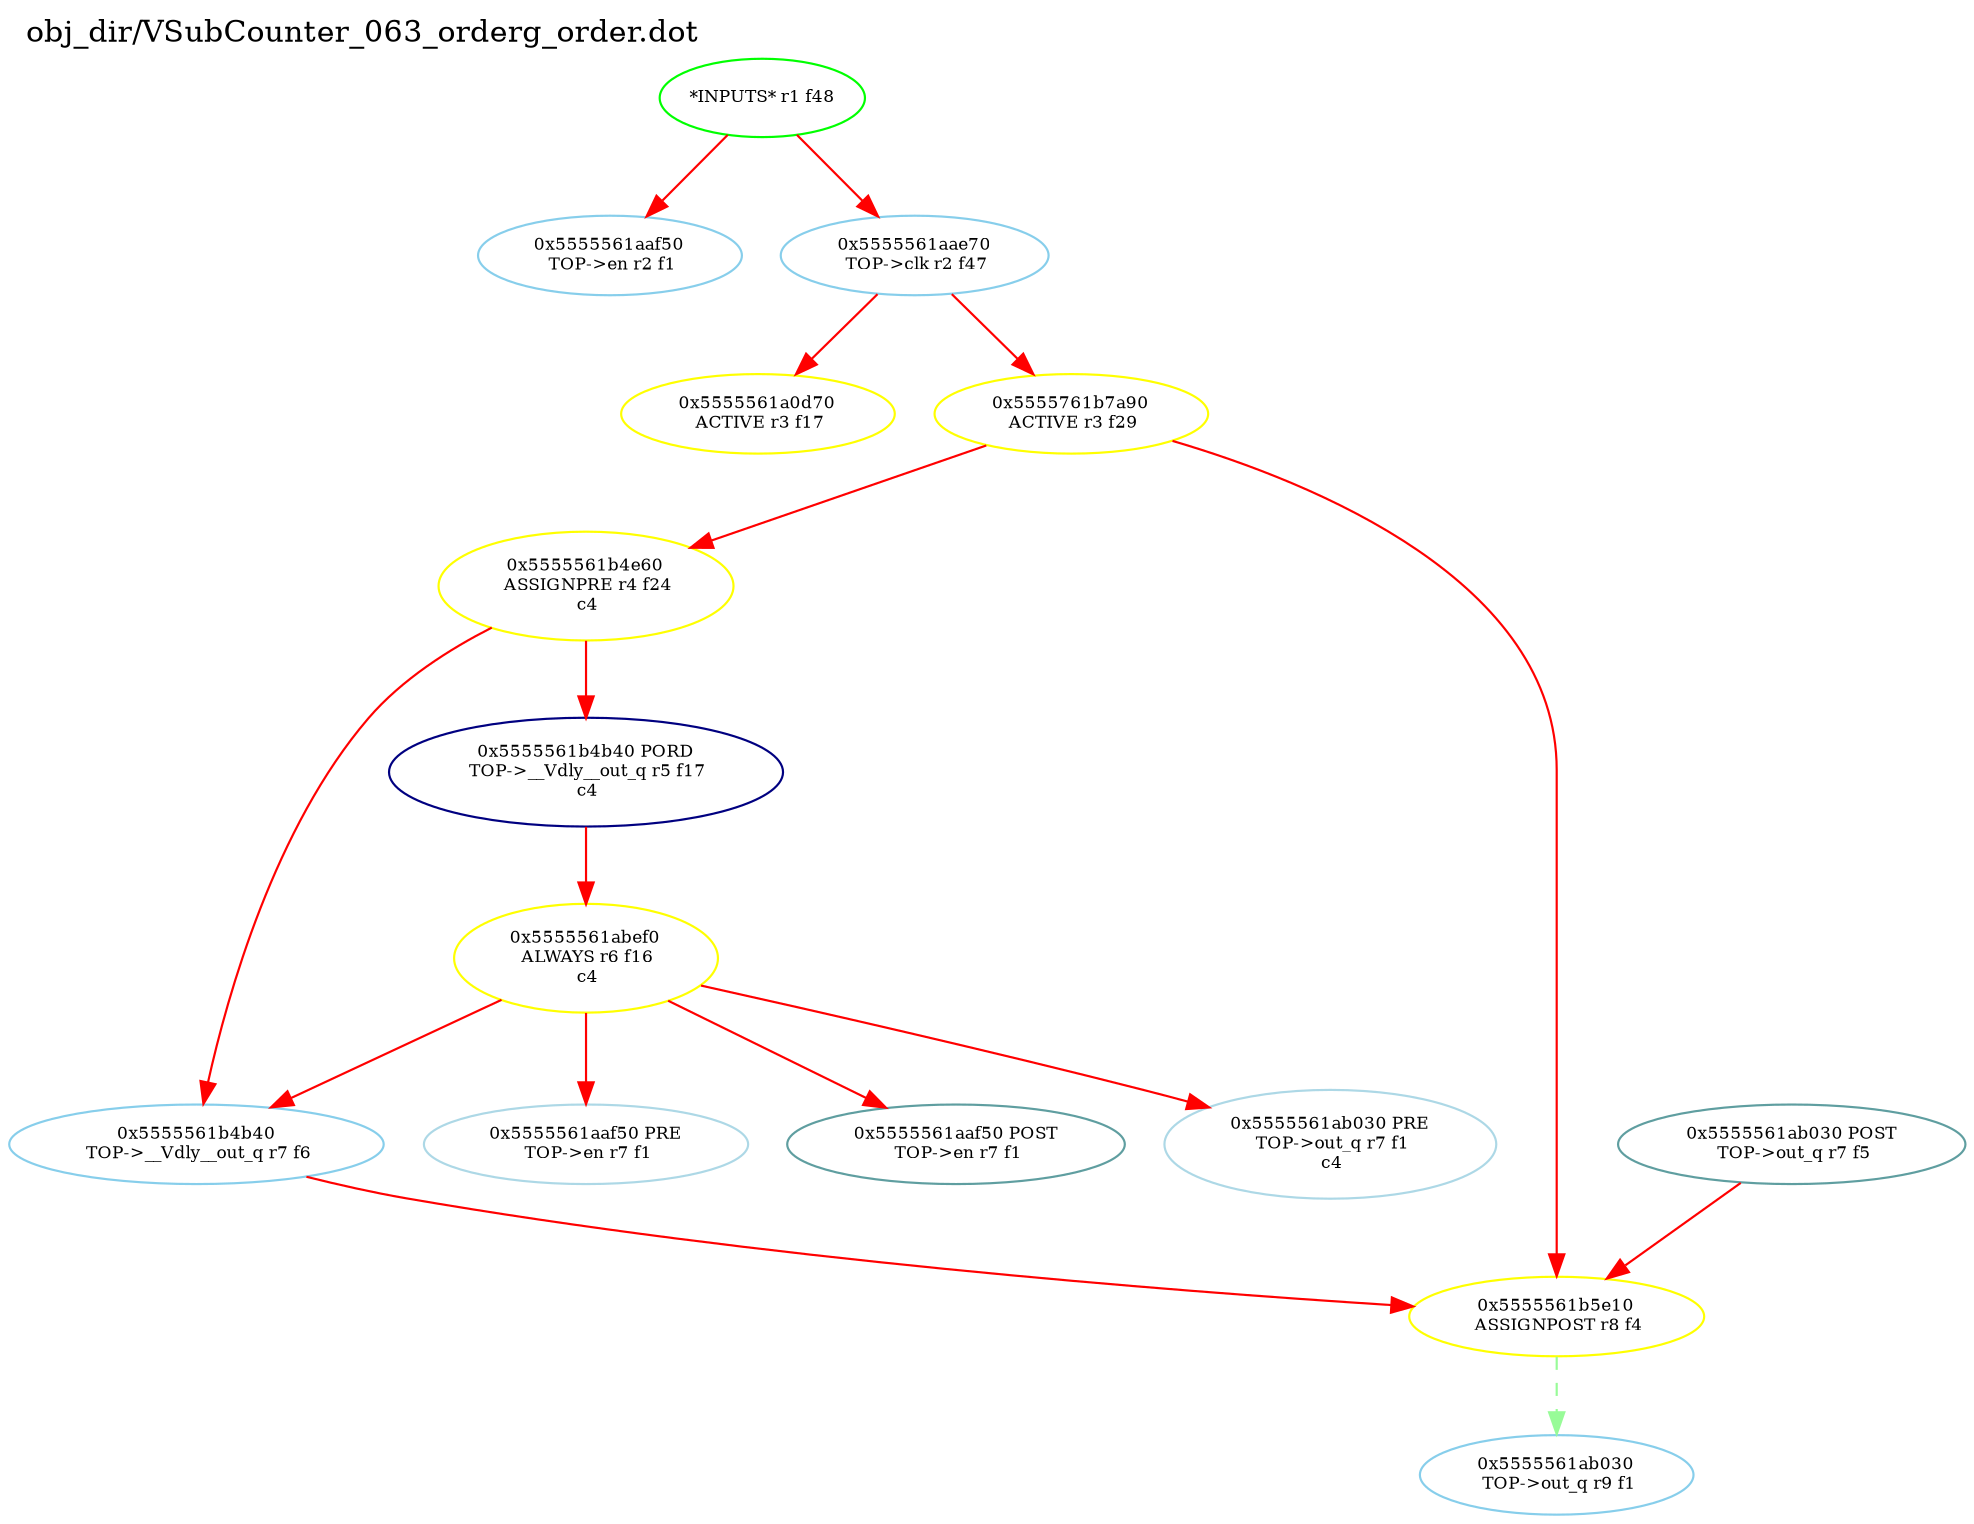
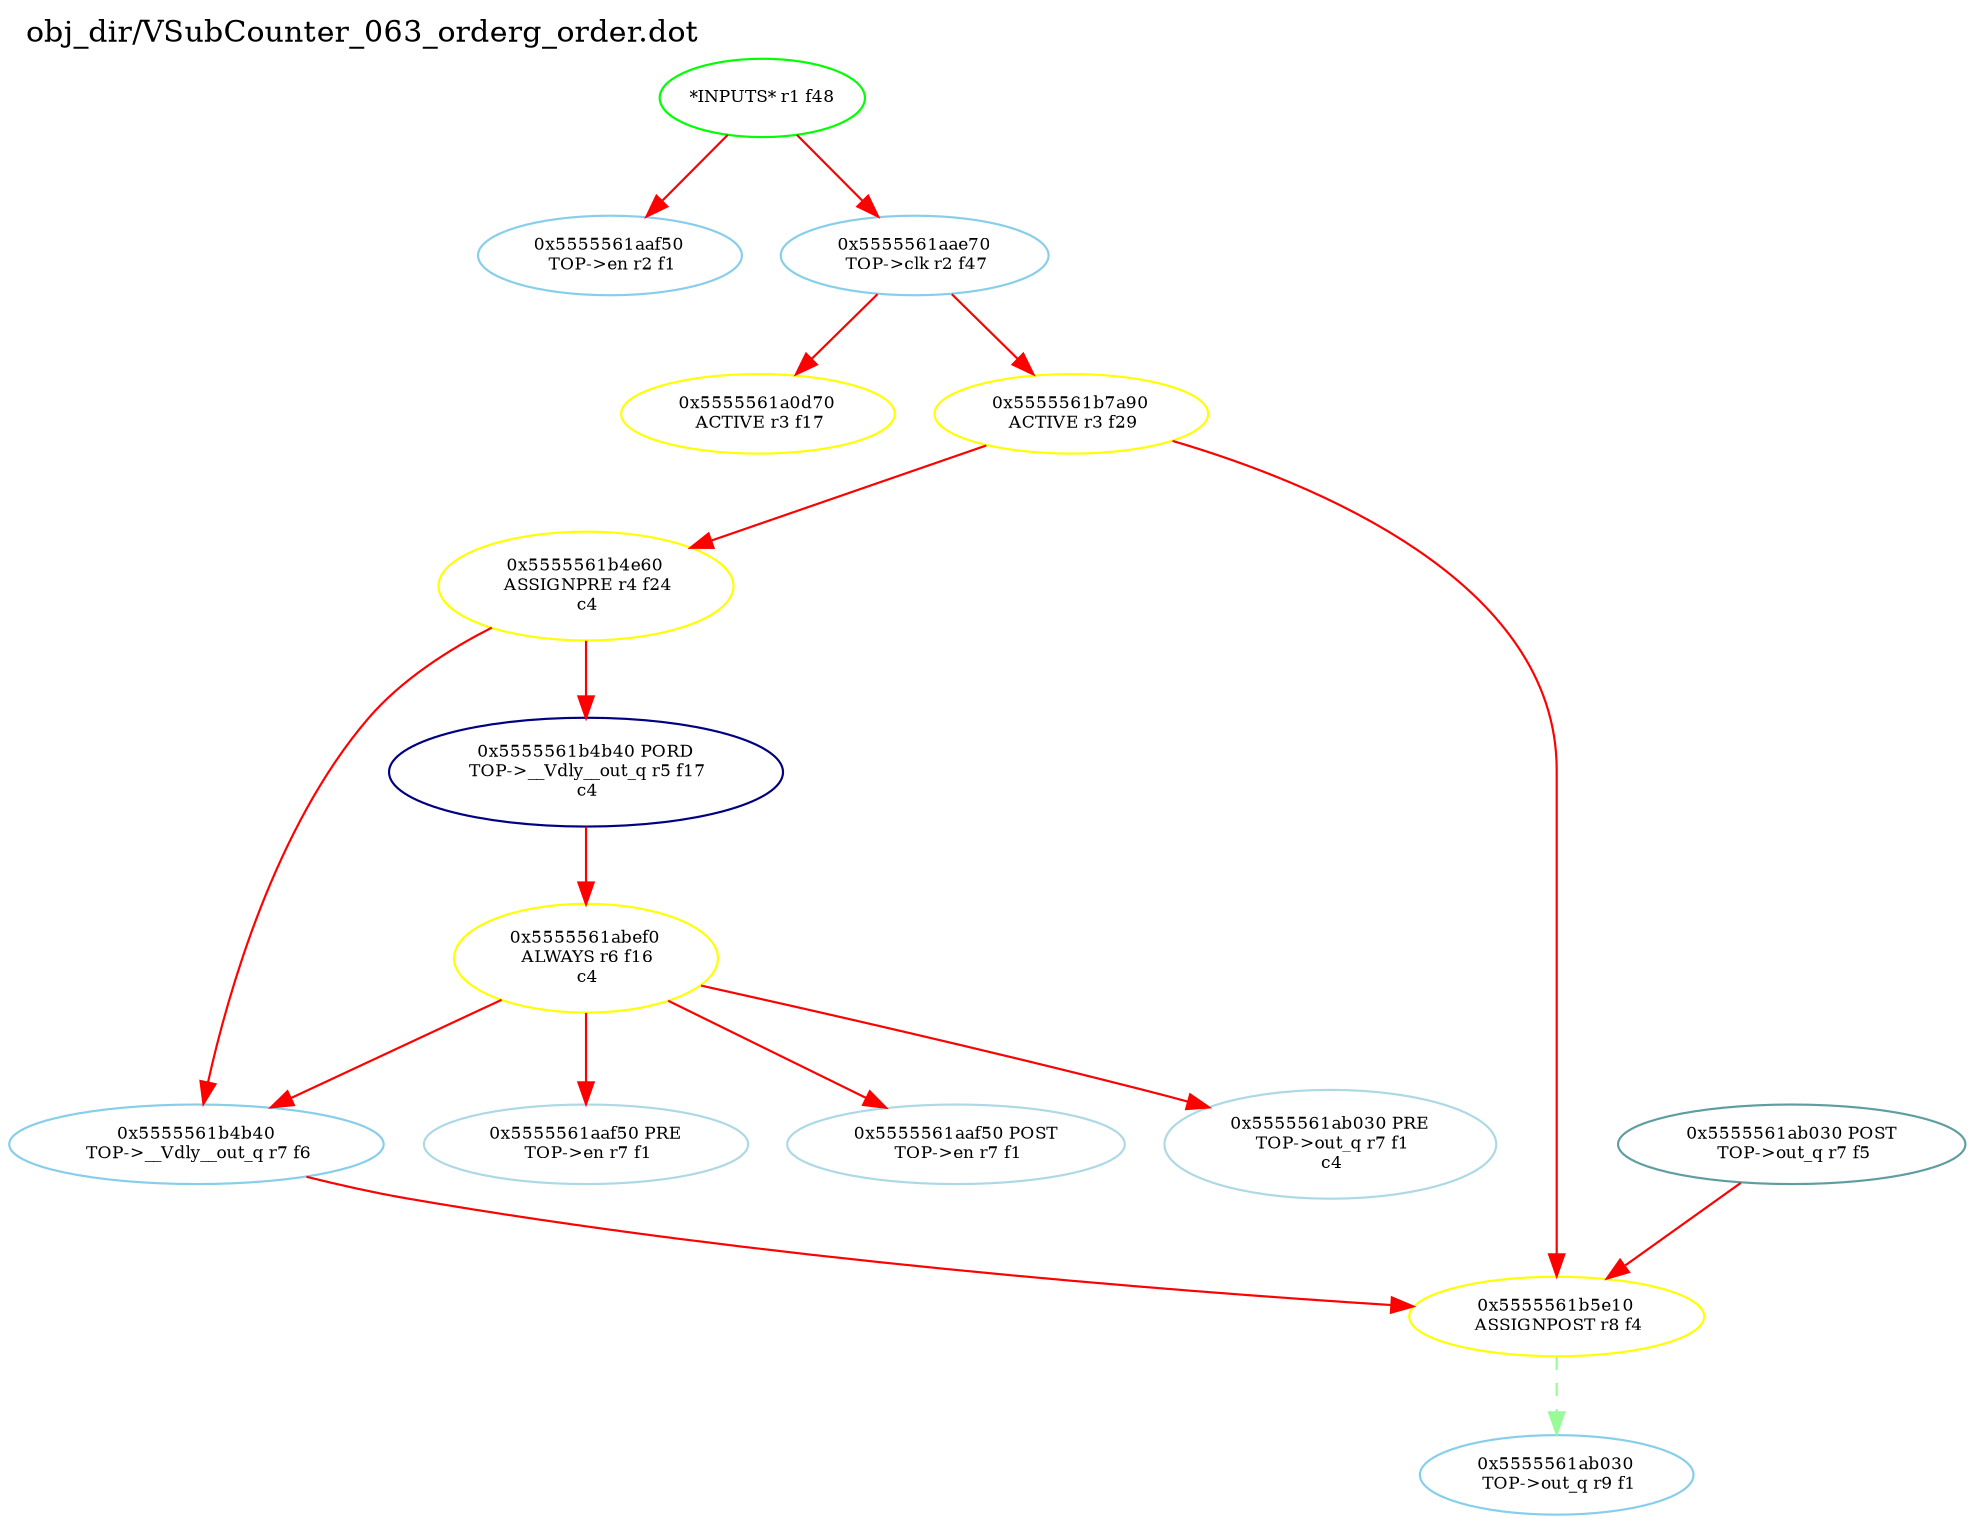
node "0x5555761b7a90 ACTIVE r3 f29": label "0x5555761b7a90 ACTIVE r3 f29" -> "0x5555561b7a90 ACTIVE r3 f29"
node "0x5555561aaf50 POST TOP->en r7 f1": color CadetBlue -> lightblue
